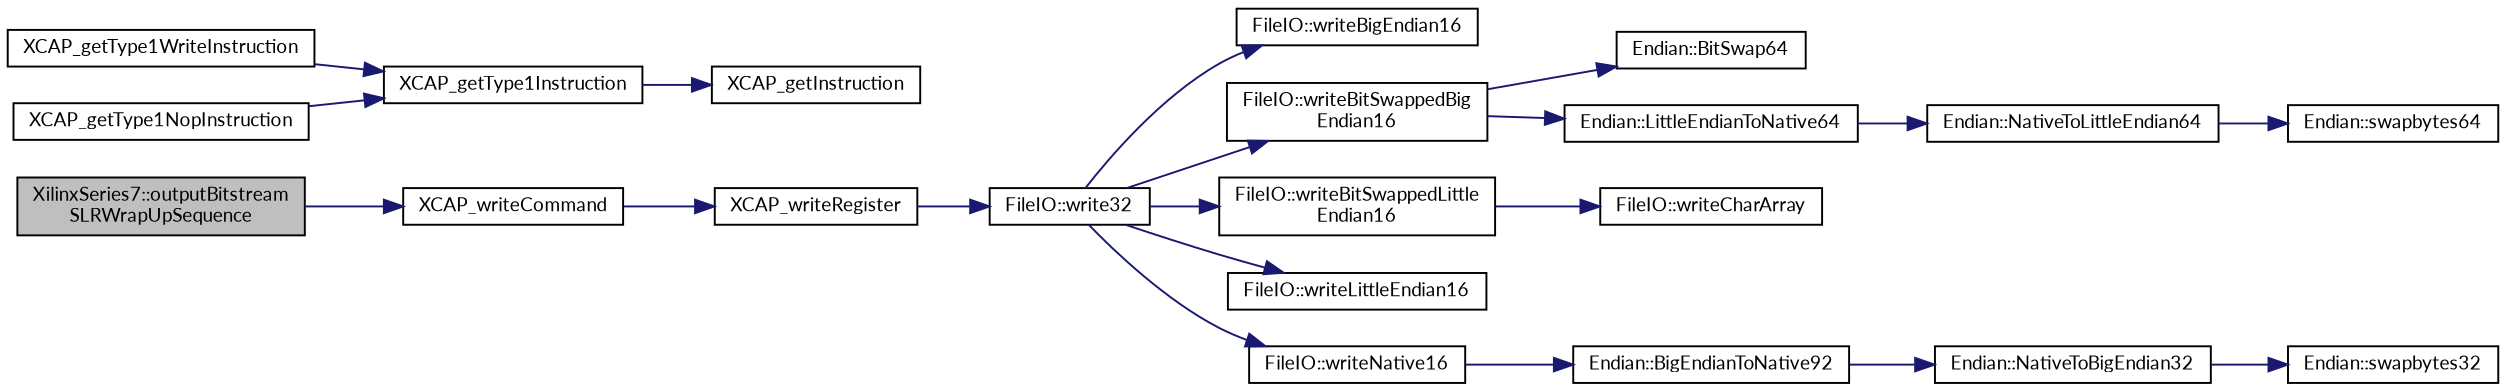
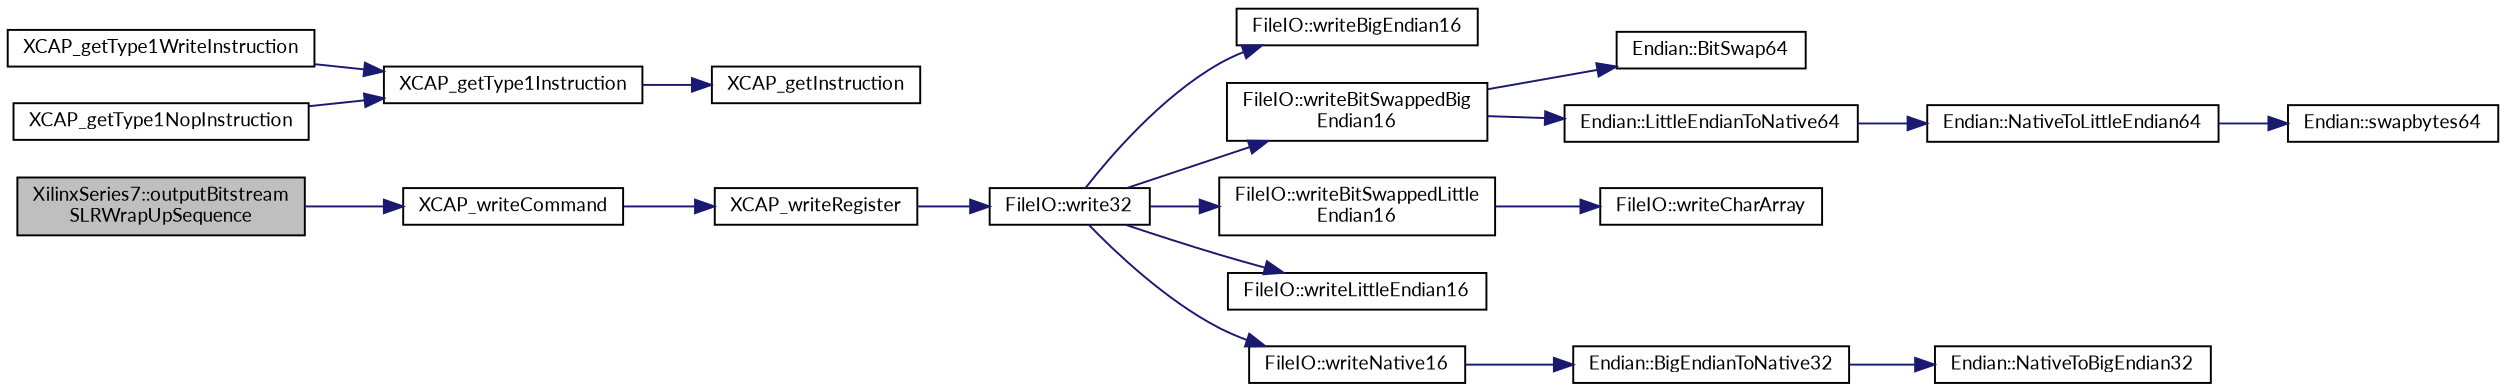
node "Endian::BigEndianToNative92": label "Endian::BigEndianToNative92" -> "Endian::BigEndianToNative32"
node "Endian::swapbytes32": removed
